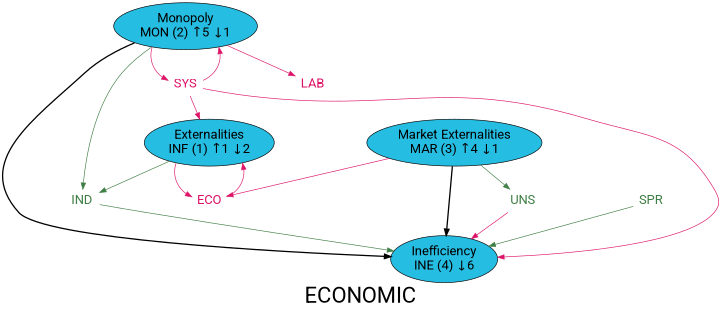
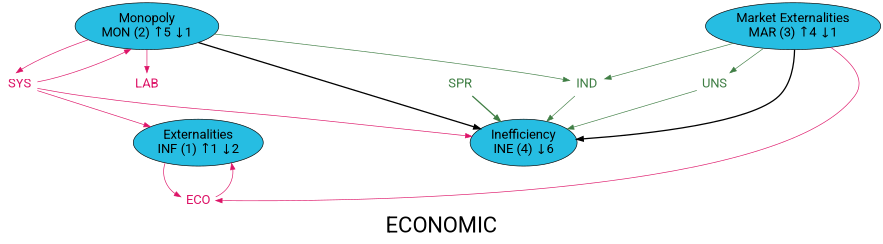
edge "Externalities INF (1) ↑1 ↓2" -> "IND": now "Market Externalities MAR (3) ↑4 ↓1" -> "IND"
edge "UNS" -> "Inefficiency INE (4) ↓6": color #dd1367 -> #3f7e44
edge "SPR" -> "Inefficiency INE (4) ↓6": style solid -> bold
